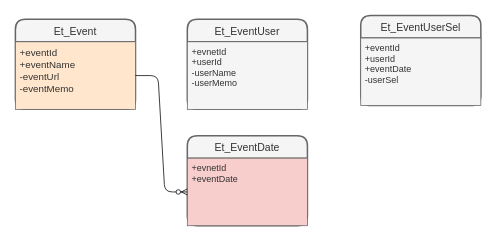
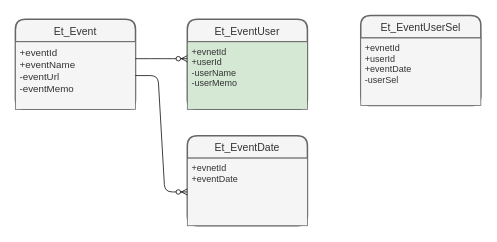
node "+eventId +userId +eventDate -userSel": label "+eventId +userId +eventDate -userSel" -> "+evnetId +userId +eventDate -userSel"
edge "+eventId +eventName -eventUrl -eventMemo" -> "+evnetId +userId -userName -userMemo": added
node "+eventId +eventName -eventUrl -eventMemo": fillcolor #ffe6cc -> #f5f5f5
node "+evnetId +userId -userName -userMemo": fillcolor #f5f5f5 -> #d5e8d4
node "+evnetId +eventDate": fillcolor #f8cecc -> #f5f5f5
